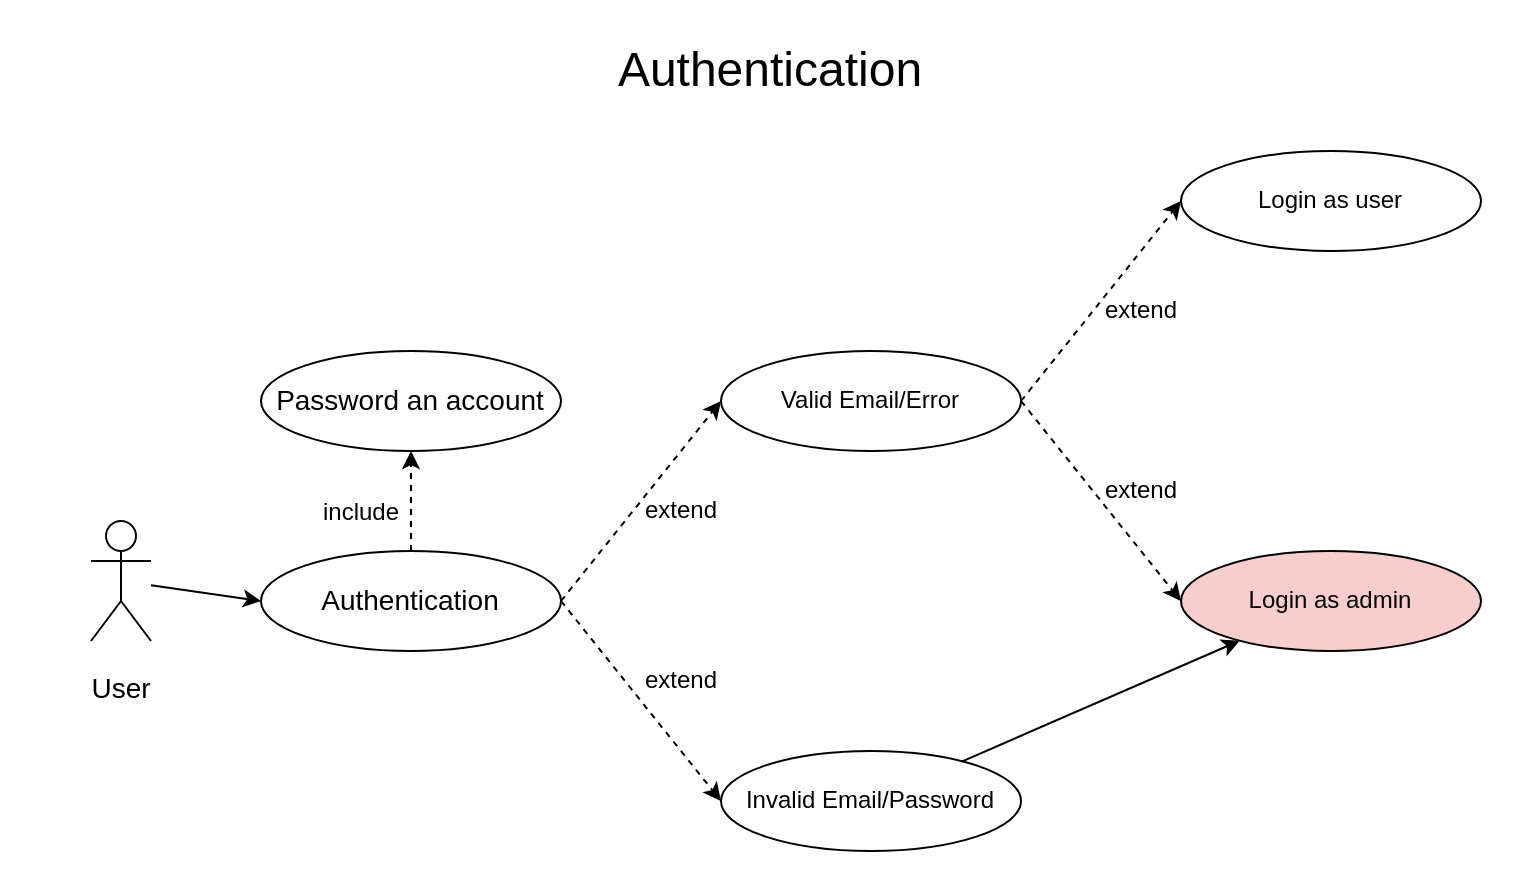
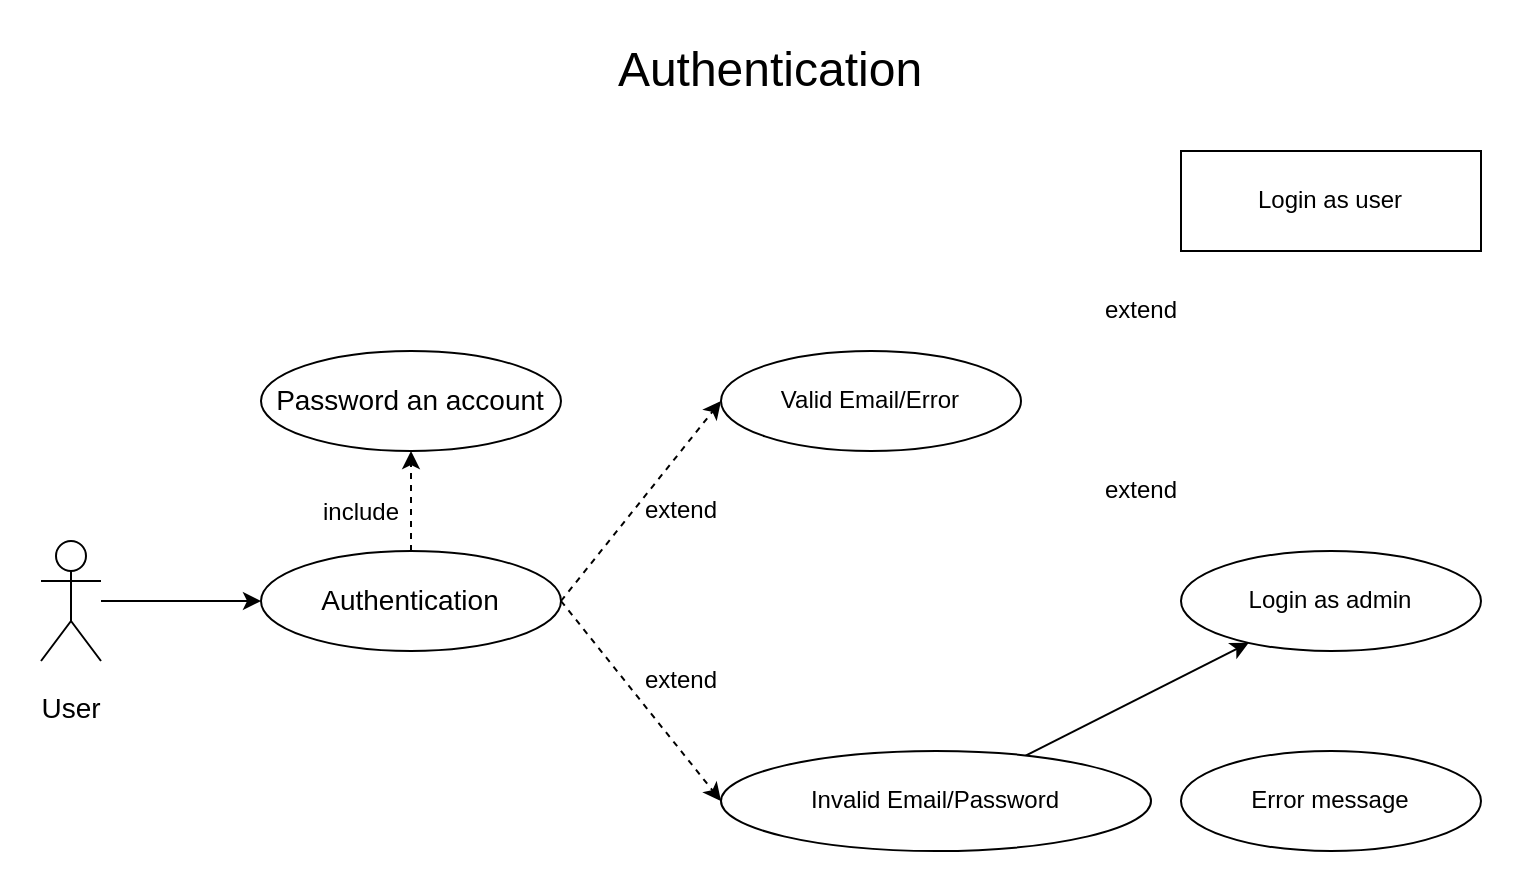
node "Login as user": shape ellipse -> rectangle
edge "Valid Email/Error" -> "Login as user": removed
edge "Valid Email/Error" -> "Login as admin": removed
node "User": moved (121, 581) -> (71, 601)
node "Login as admin": fillcolor #f8cecc -> #ffffff
node "Invalid Email/Password": size 300x100 -> 430x100
node "Error message": added
